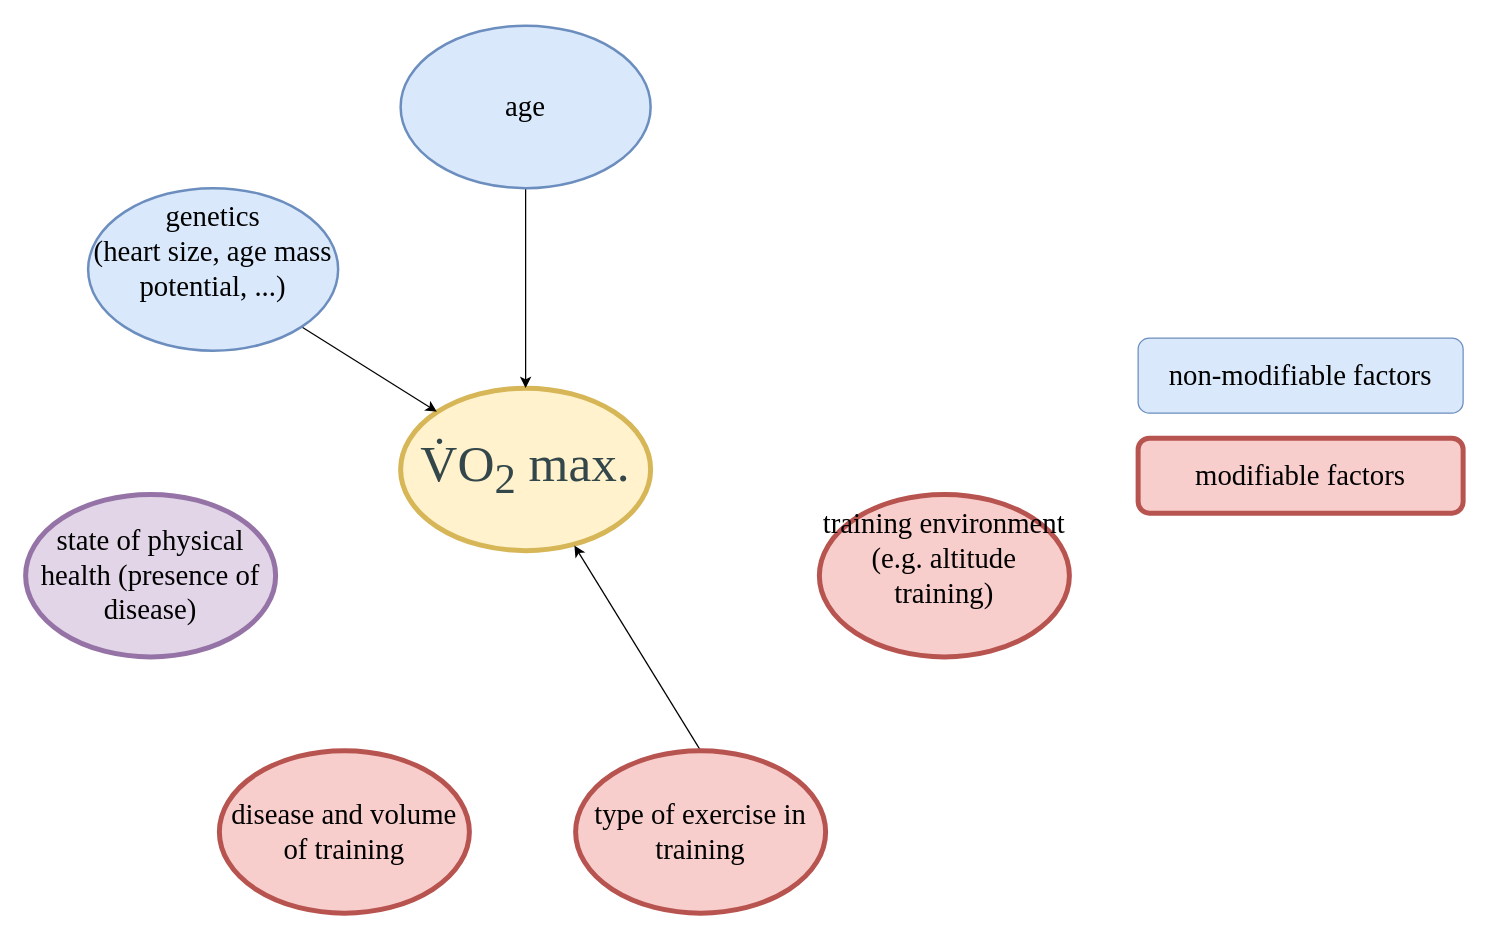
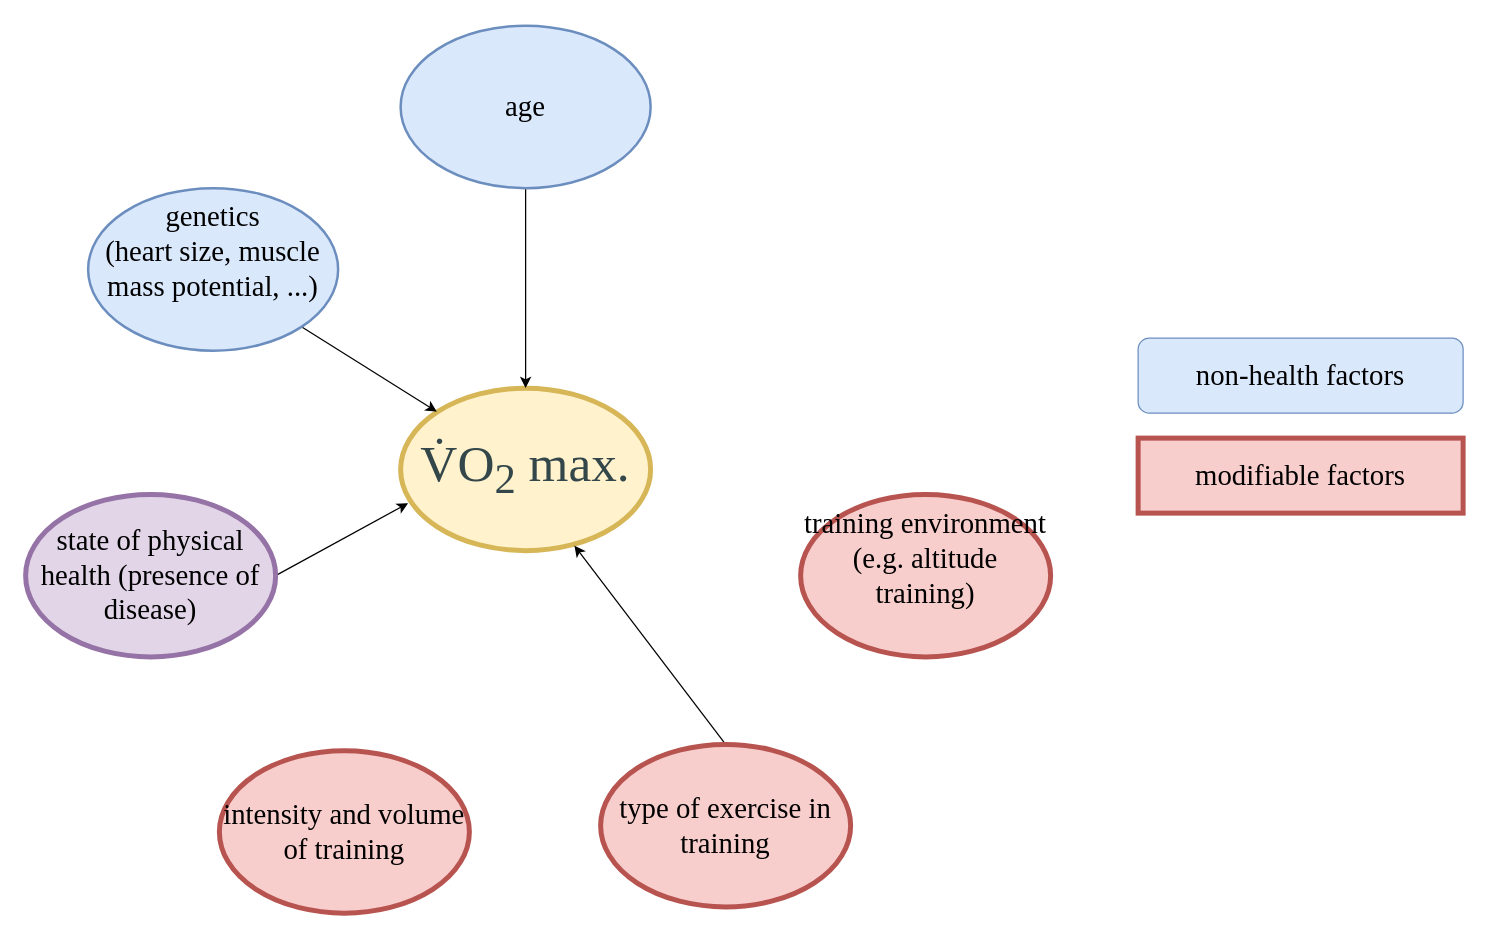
node "genetics (heart size, age mass potential, ...)": label "genetics (heart size, age mass potential, ...)" -> "genetics (heart size, muscle mass potential, ...)"
node "non-modifiable factors": label "non-modifiable factors" -> "non-health factors"
node "modifiable factors": shape rounded rectangle -> rectangle
edge "state of physical health (presence of disease)" -> "V̇O2 max.": added
node "training environment (e.g. altitude training)": moved (944, 576) -> (926, 576)
node "disease and volume of training": label "disease and volume of training" -> "intensity and volume of training"
node "type of exercise in training": moved (701, 832) -> (726, 826)
